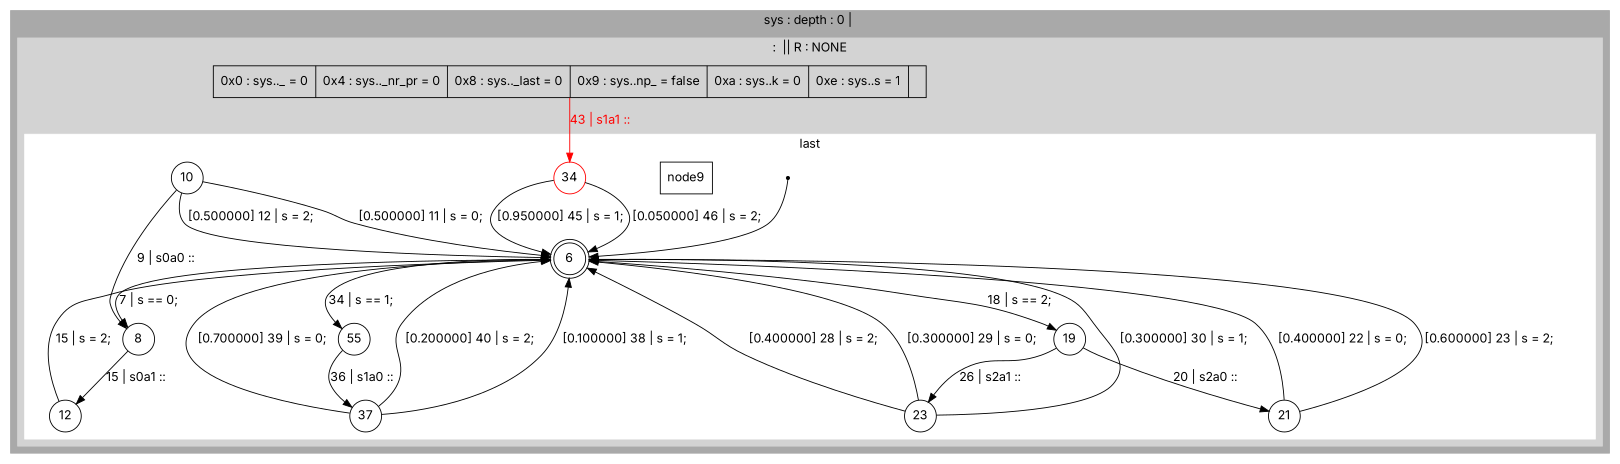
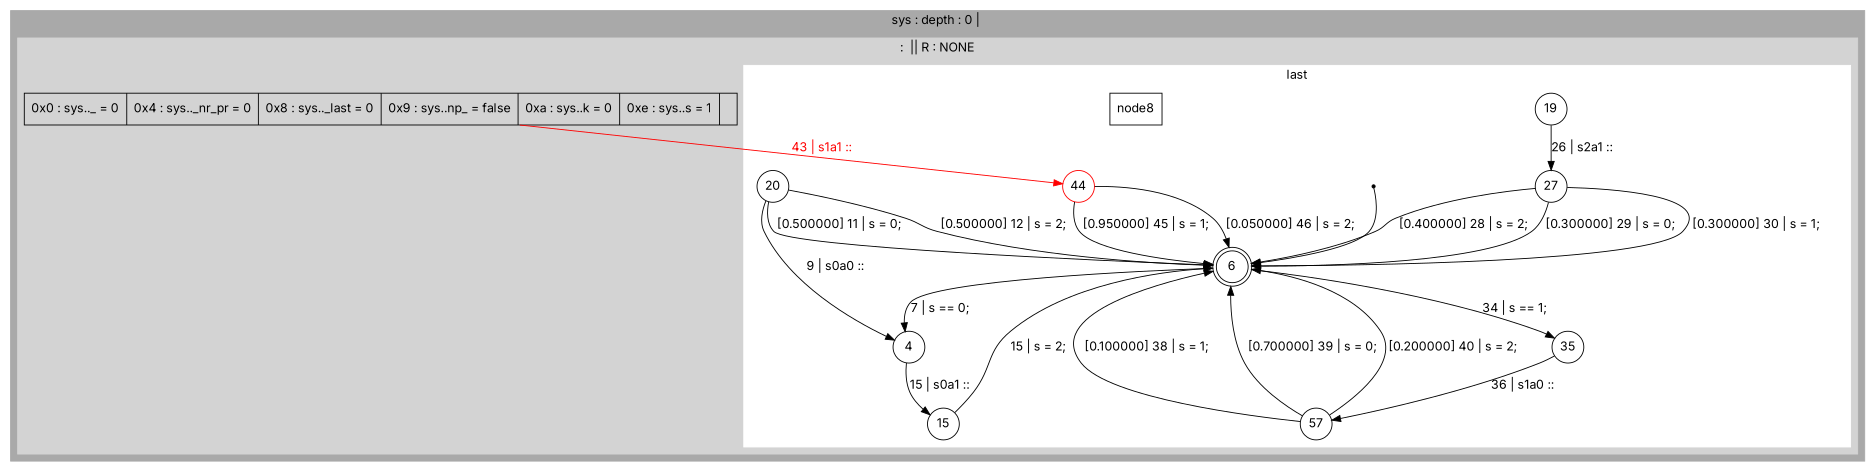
node "10": label "10" -> "20"
node "34": label "34" -> "44"
node "node9": label "node9" -> "node8"
edge "6" -> "19": removed, label "18 | s == 2;"
node "8": label "8" -> "4"
node "55": label "55" -> "35"
node "12": label "12" -> "15"
node "37": label "37" -> "57"
node "23": label "23" -> "27"
node "21": removed
